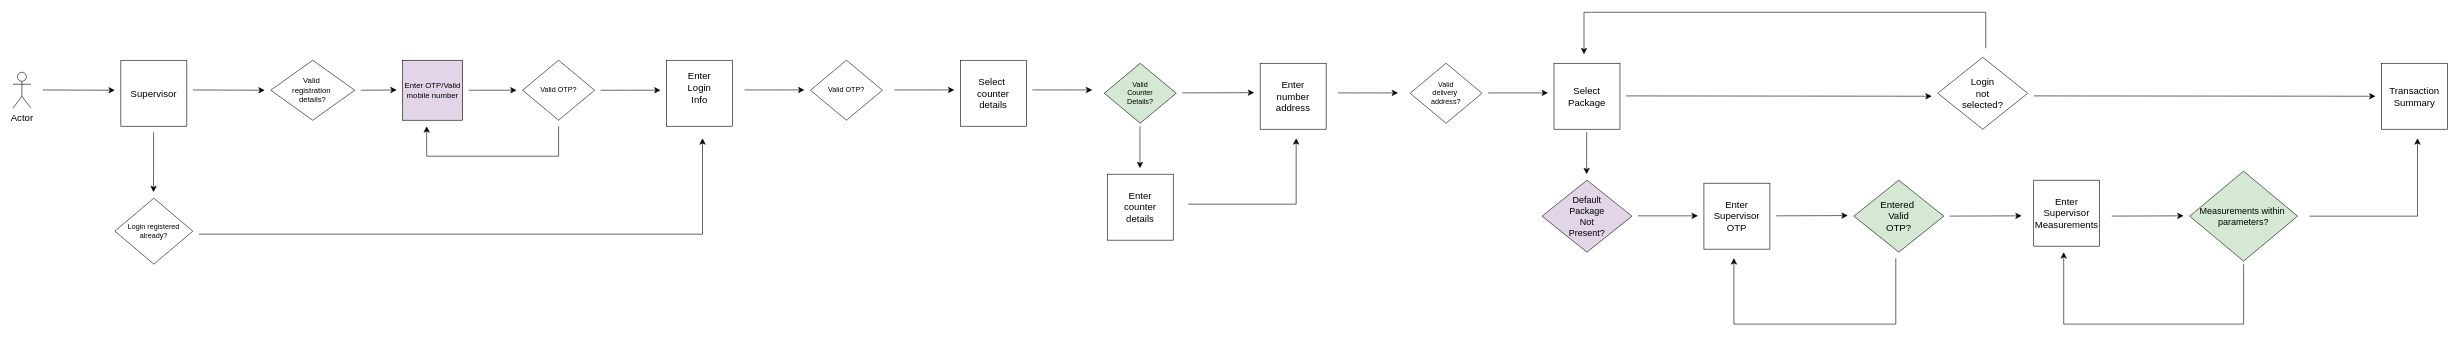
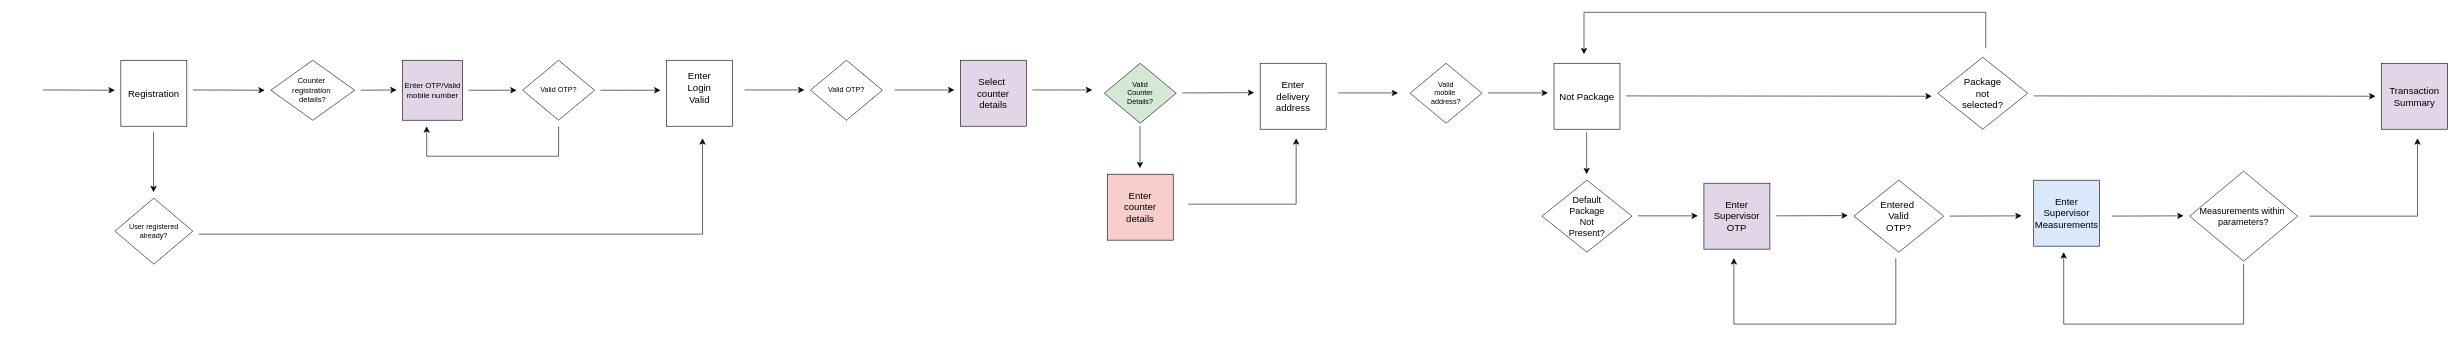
node "Actor": removed
node "Valid registration details?": label "Valid registration details?" -> "Counter registration details?"
node "Supervisor": label "Supervisor" -> "Registration"
node "Enter Login Info": label "Enter Login Info" -> "Enter Login Valid"
node "Select counter details": fillcolor #ffffff -> #e1d5e7
node "Valid delivery address?": label "Valid delivery address?" -> "Valid mobile address?"
node "Login not selected?": label "Login not selected?" -> "Package not selected?"
node "Enter number address": label "Enter number address" -> "Enter delivery address"
node "Select Package": label "Select Package" -> "Not Package"
node "Transaction Summary": fillcolor #ffffff -> #e1d5e7
node "Enter counter details": fillcolor #ffffff -> #f8cecc
node "Enter Supervisor Measurements": fillcolor #ffffff -> #dae8fc
node "Default Package Not Present?": fillcolor #e1d5e7 -> #ffffff
node "Enter Supervisor OTP": fillcolor #ffffff -> #e1d5e7
node "Entered Valid OTP?": fillcolor #d5e8d4 -> #ffffff
node "Measurements within parameters?": fillcolor #d5e8d4 -> #ffffff
node "Login registered already?": label "Login registered already?" -> "User registered already?"
